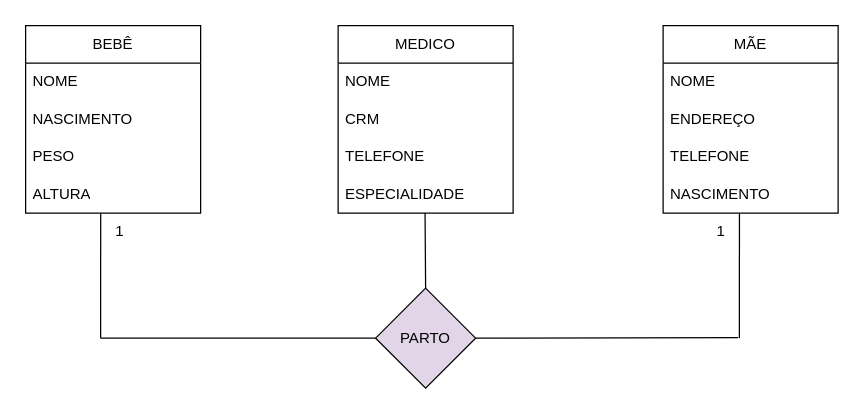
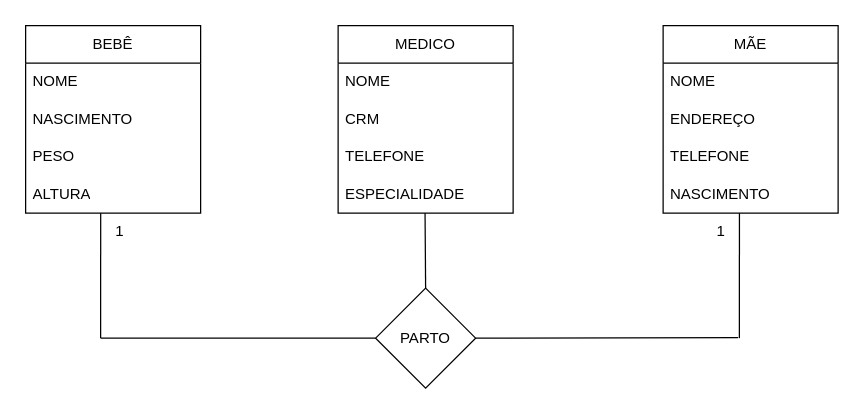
node "PARTO": fillcolor #e1d5e7 -> #ffffff
